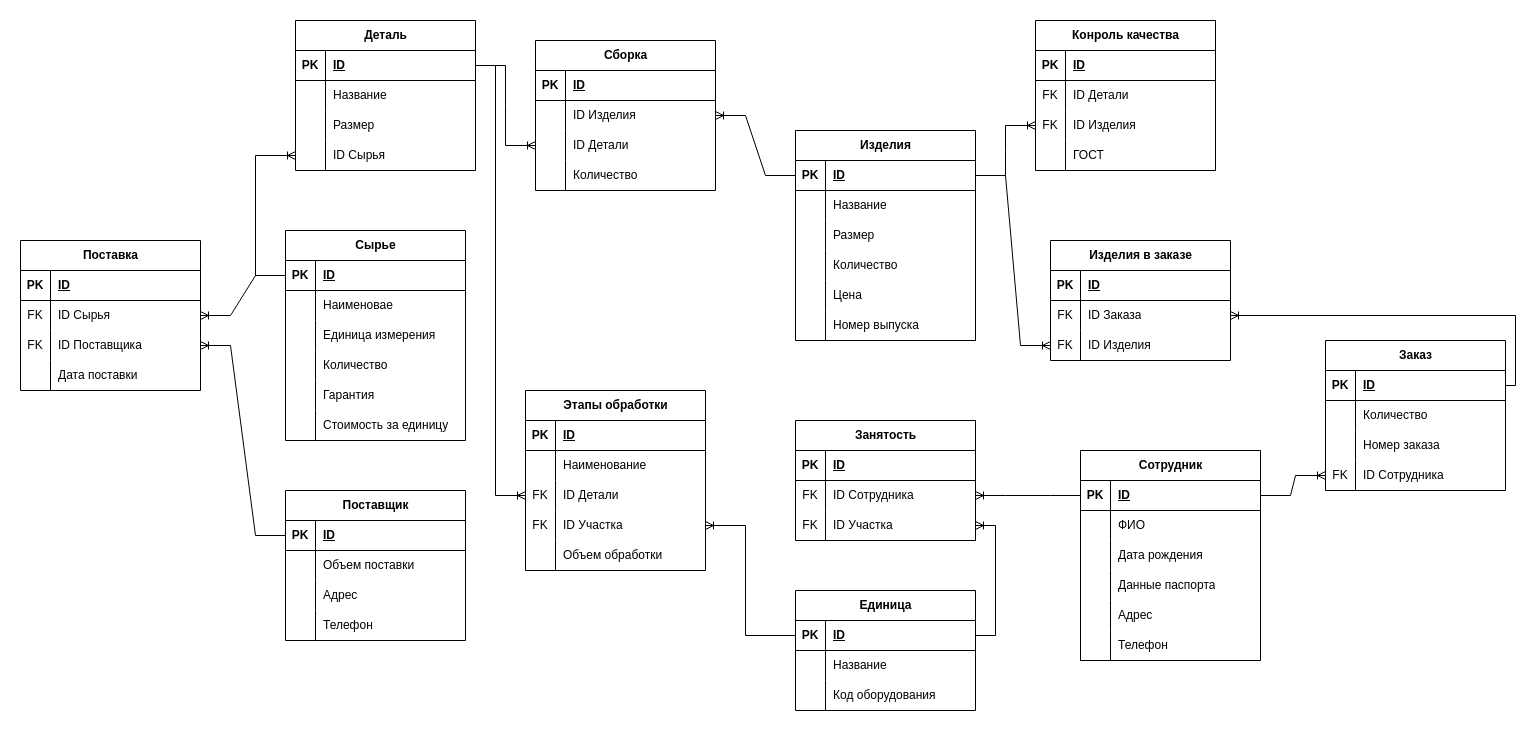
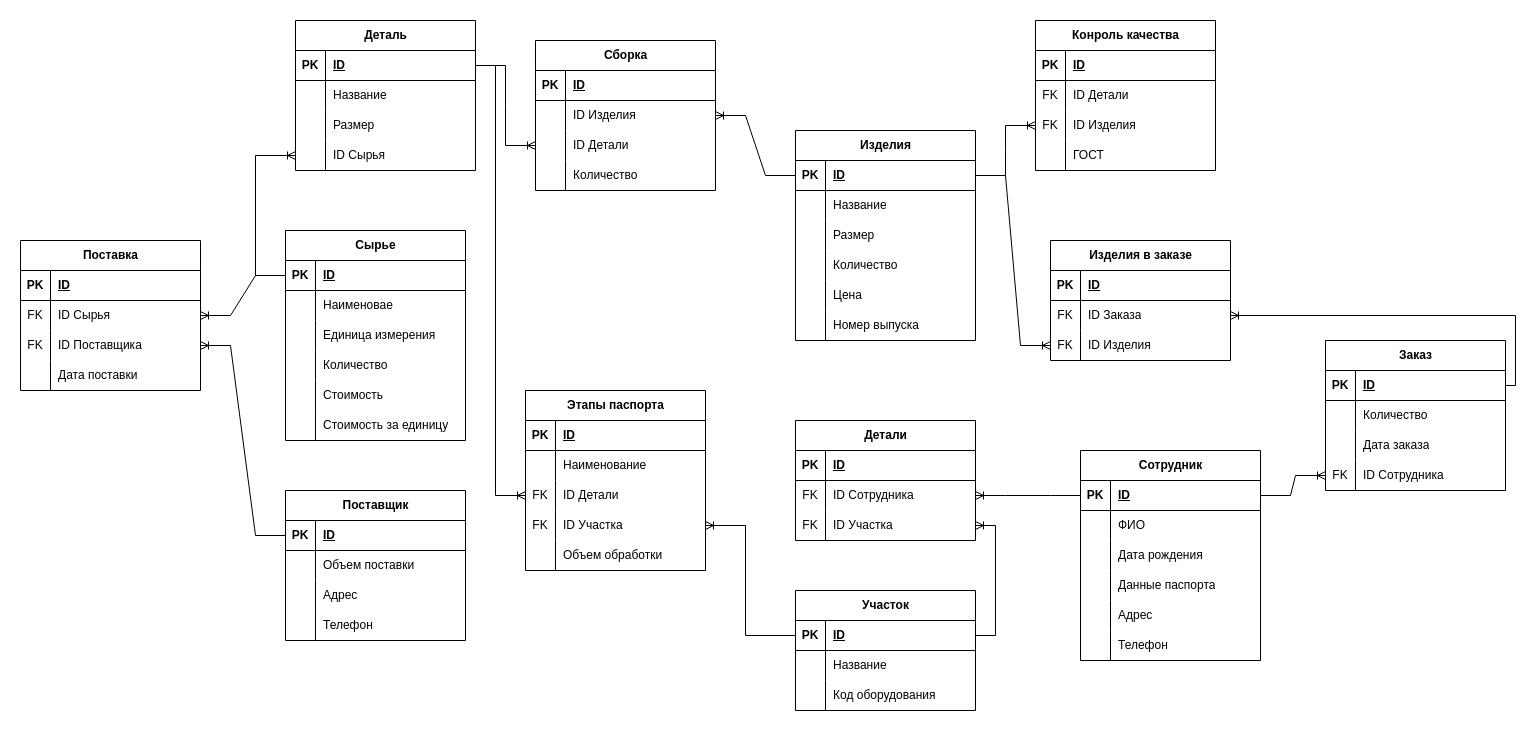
node "Гарантия": label "Гарантия" -> "Стоимость"
node "Этапы обработки": label "Этапы обработки" -> "Этапы паспорта"
node "Занятость": label "Занятость" -> "Детали"
node "Номер заказа": label "Номер заказа" -> "Дата заказа"
node "Единица": label "Единица" -> "Участок"
